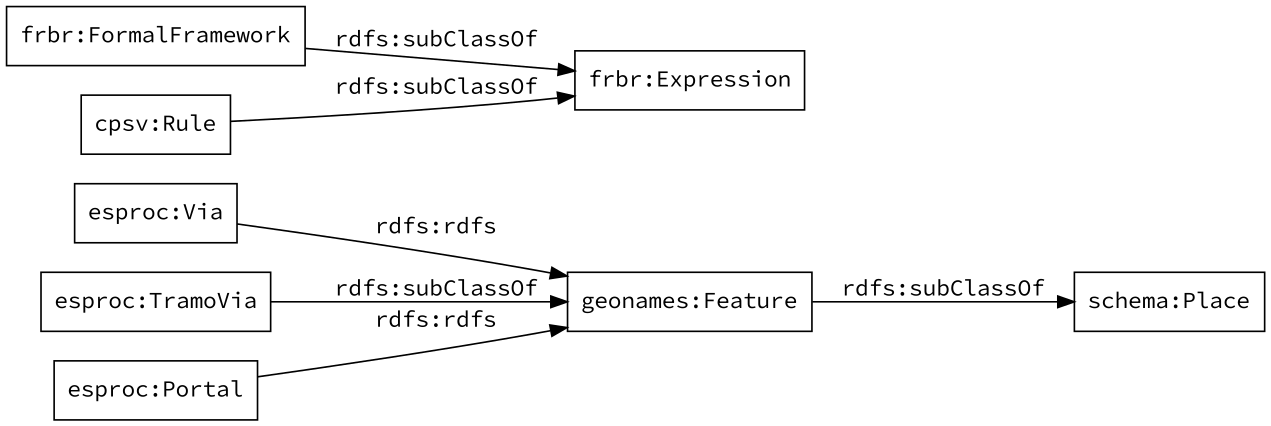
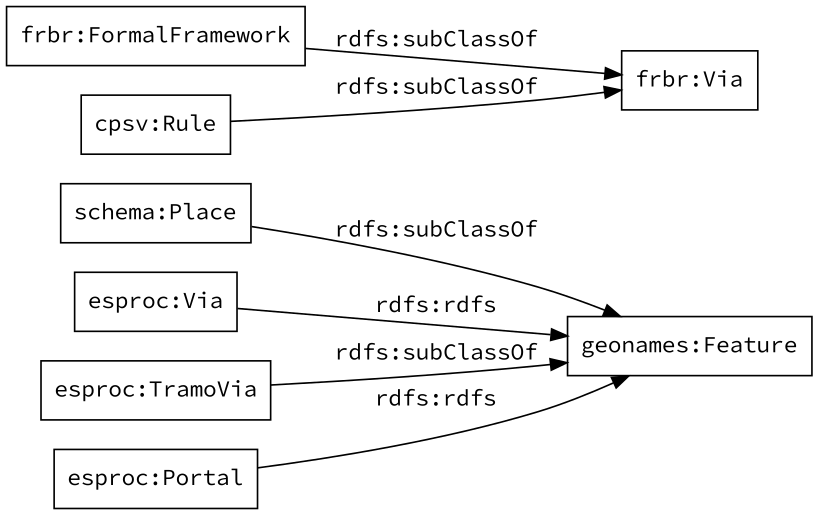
node "frbr:Expression": label "frbr:Expression" -> "frbr:Via"
edge "geonames:Feature" -> "schema:Place": reversed
